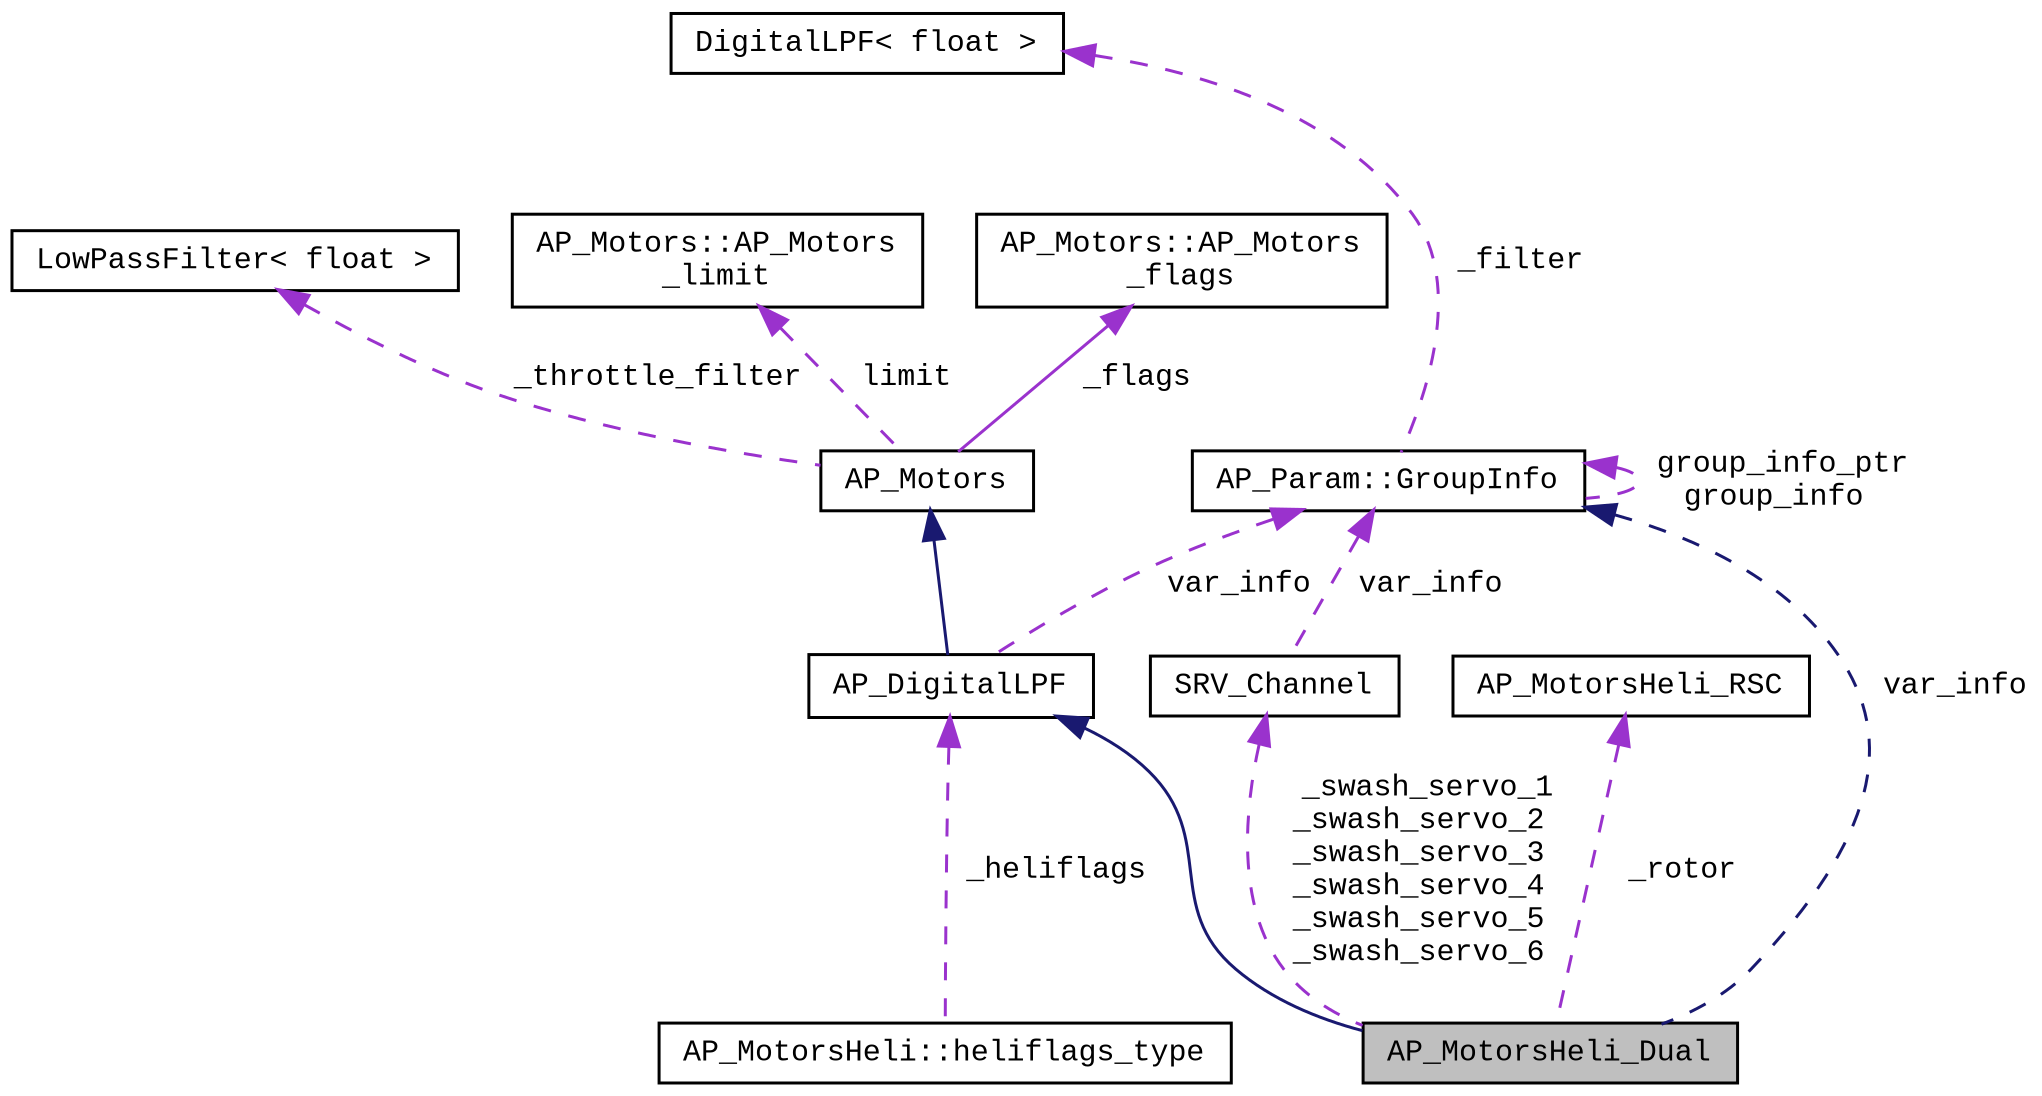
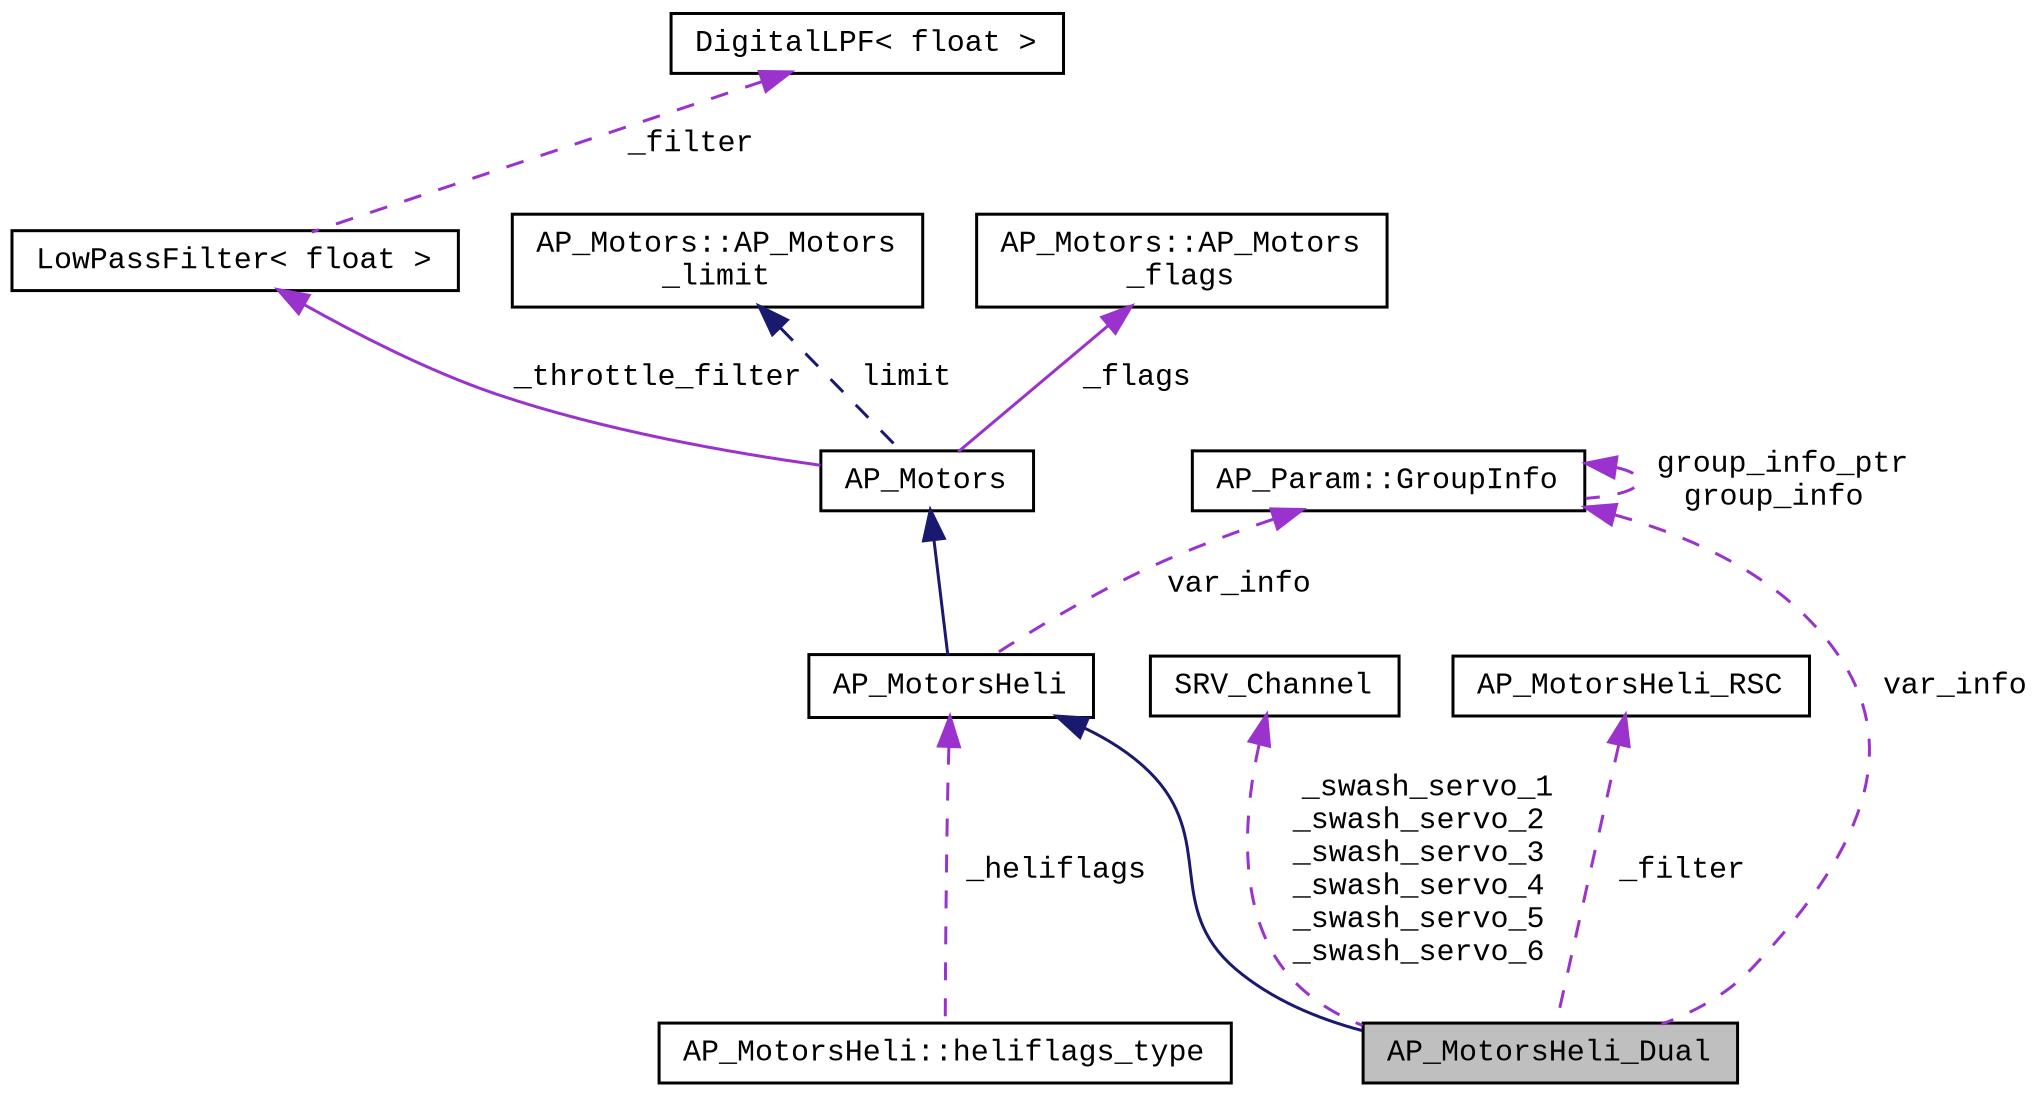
edge "AP_Param::GroupInfo" -> "DigitalLPF< float >": now "LowPassFilter< float >" -> "DigitalLPF< float >"
edge "AP_Motors" -> "AP_Motors::AP_Motors _limit": color darkorchid3 -> midnightblue
edge "AP_Motors" -> "LowPassFilter< float >": style dashed -> solid
edge "SRV_Channel" -> "AP_Param::GroupInfo": removed, label "var_info"
node "AP_DigitalLPF": label "AP_DigitalLPF" -> "AP_MotorsHeli"
edge "AP_MotorsHeli_Dual" -> "AP_Param::GroupInfo": color midnightblue -> darkorchid3
edge "AP_MotorsHeli_Dual" -> "AP_MotorsHeli_RSC": label " _rotor" -> " _filter"
